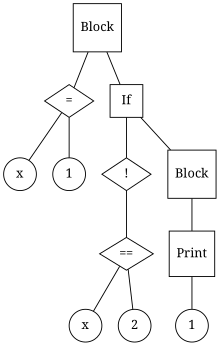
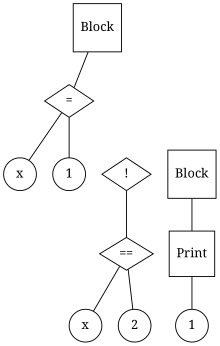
node "If": removed
